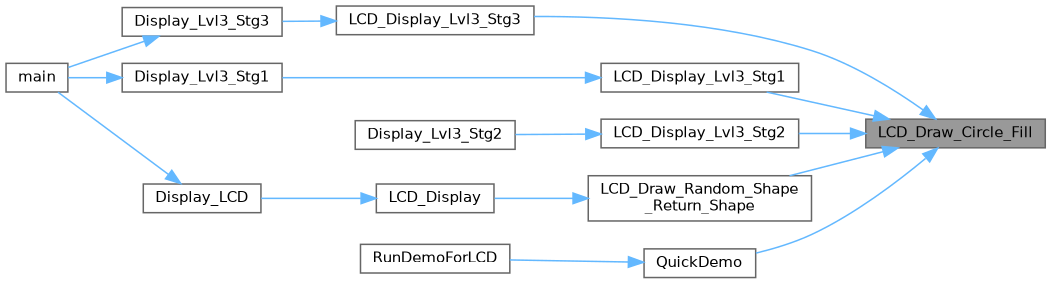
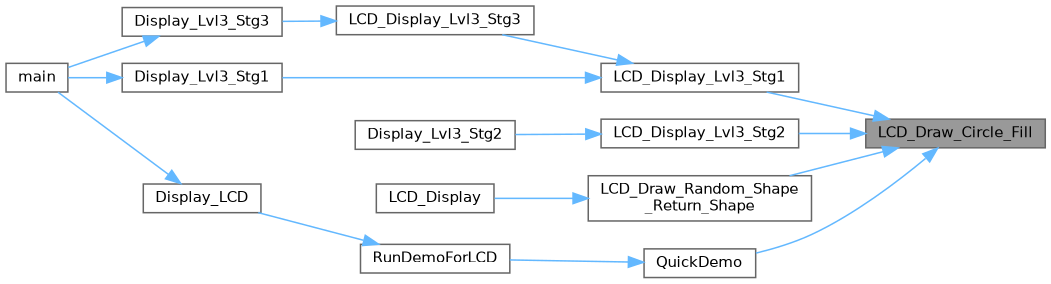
edge "LCD_Display_Lvl3_Stg3" -> "LCD_Draw_Circle_Fill": now "LCD_Display_Lvl3_Stg3" -> "LCD_Display_Lvl3_Stg1"
edge "Display_LCD" -> "LCD_Display": now "Display_LCD" -> "RunDemoForLCD"
